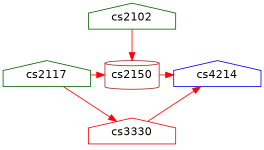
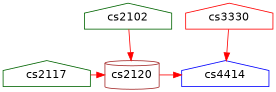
node "cs2150": label "cs2150" -> "cs2120"
node "cs4214": label "cs4214" -> "cs4414"
edge "cs2117" -> "cs3330": removed
